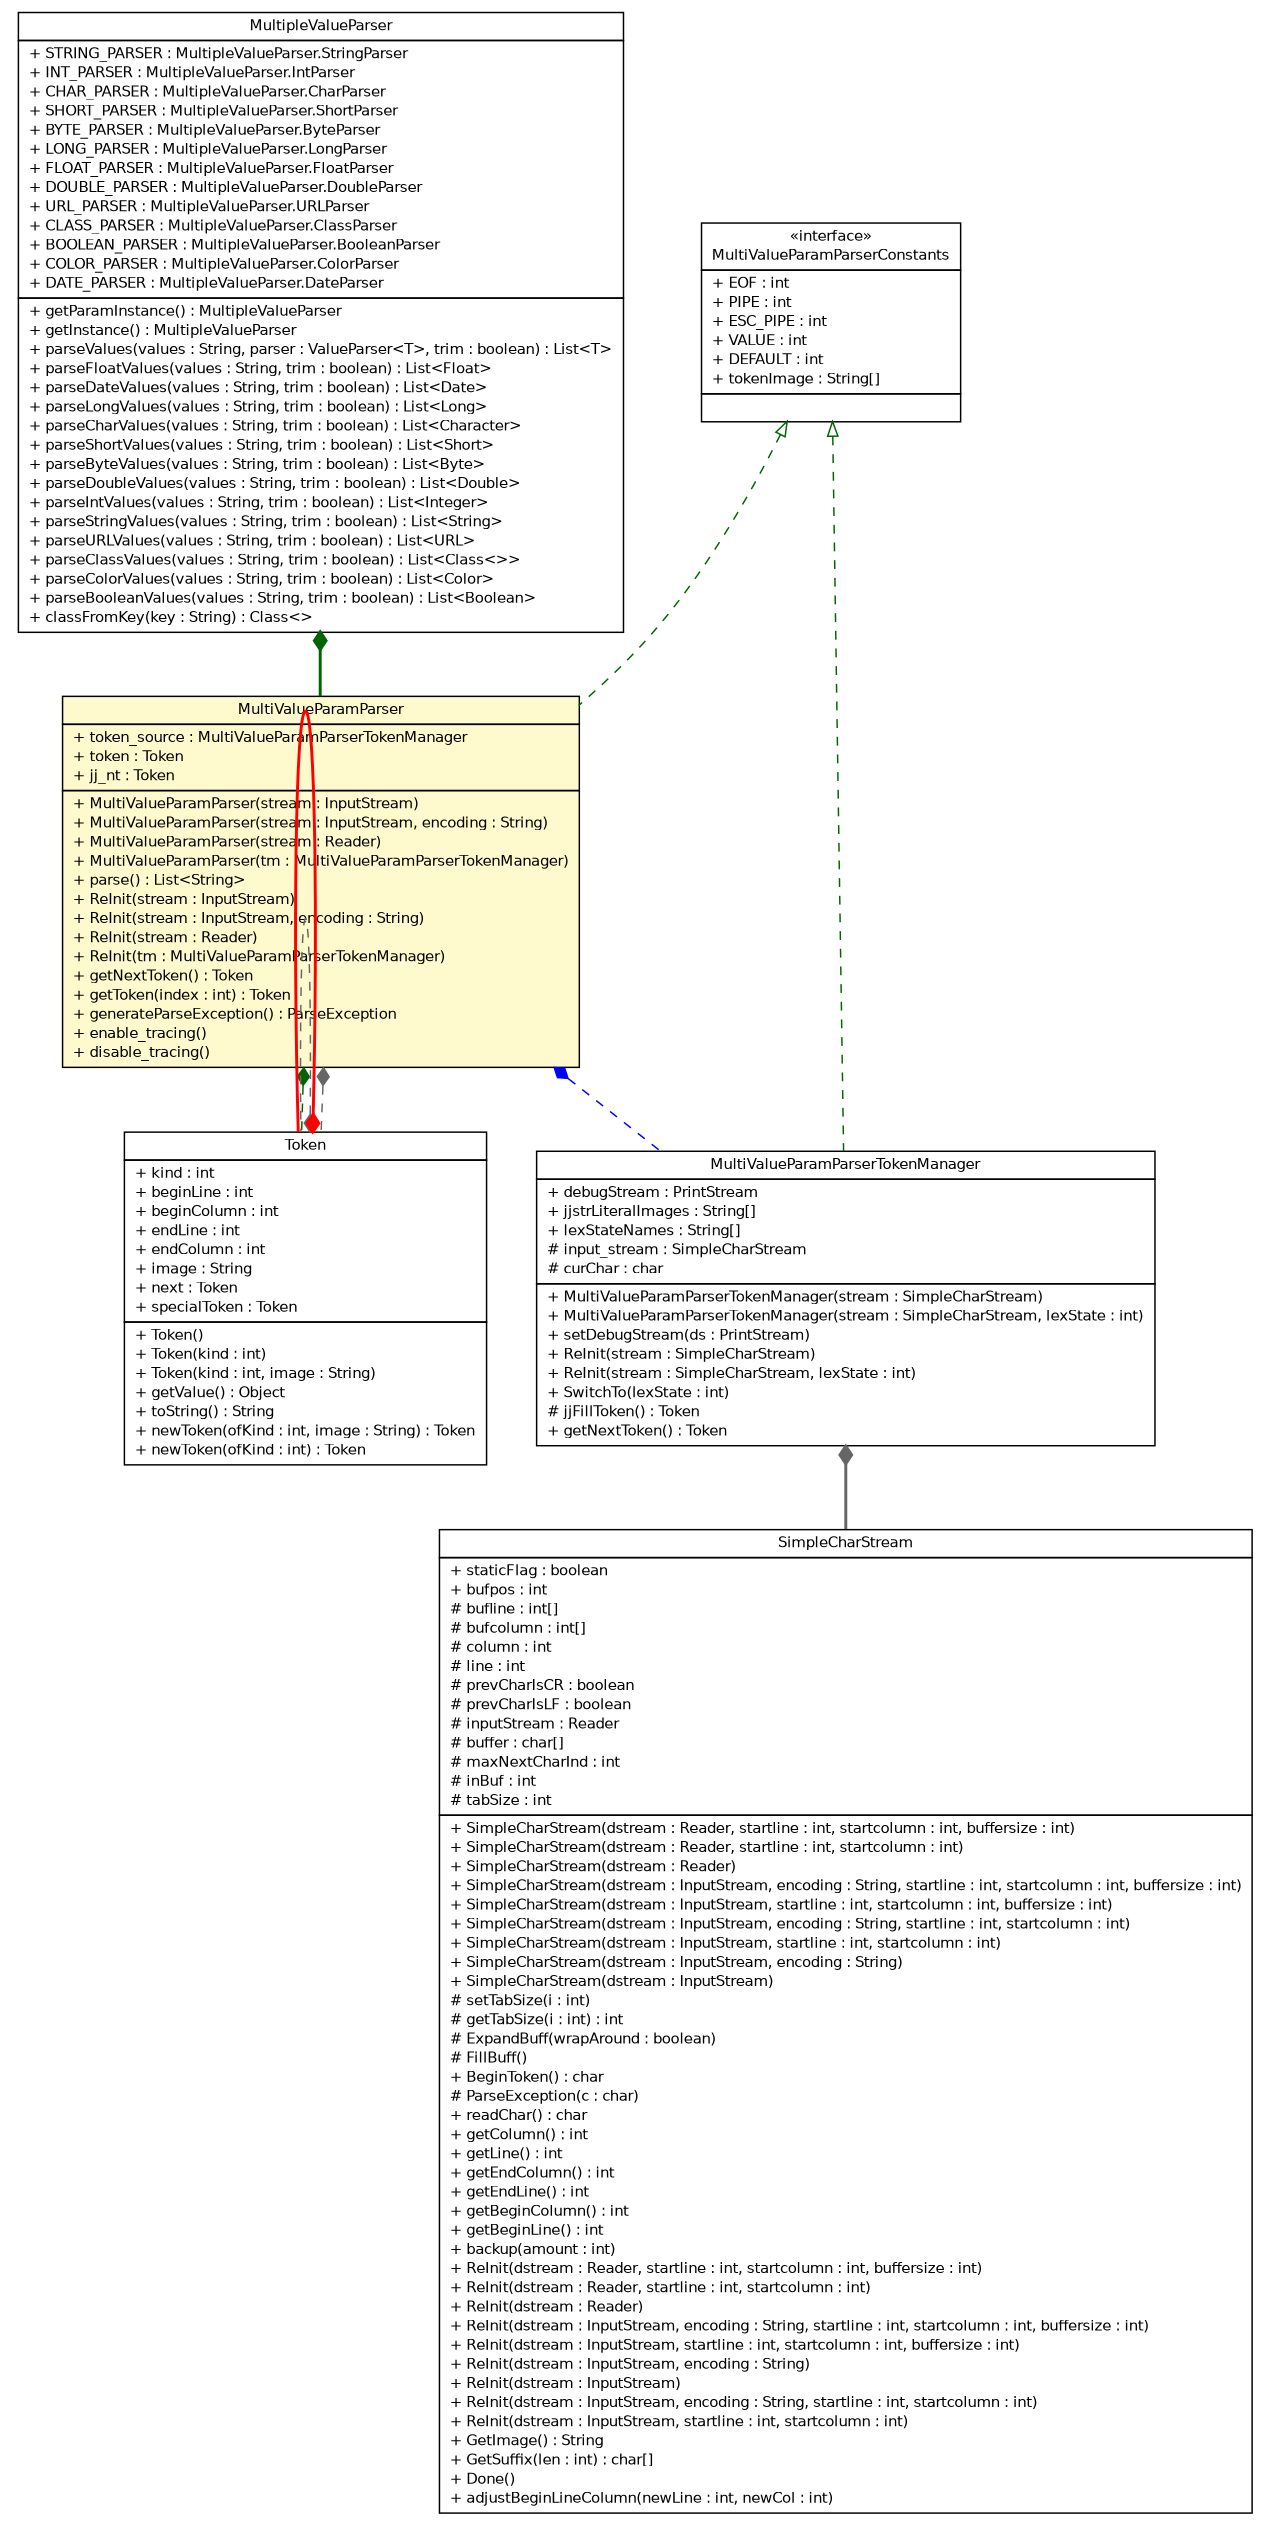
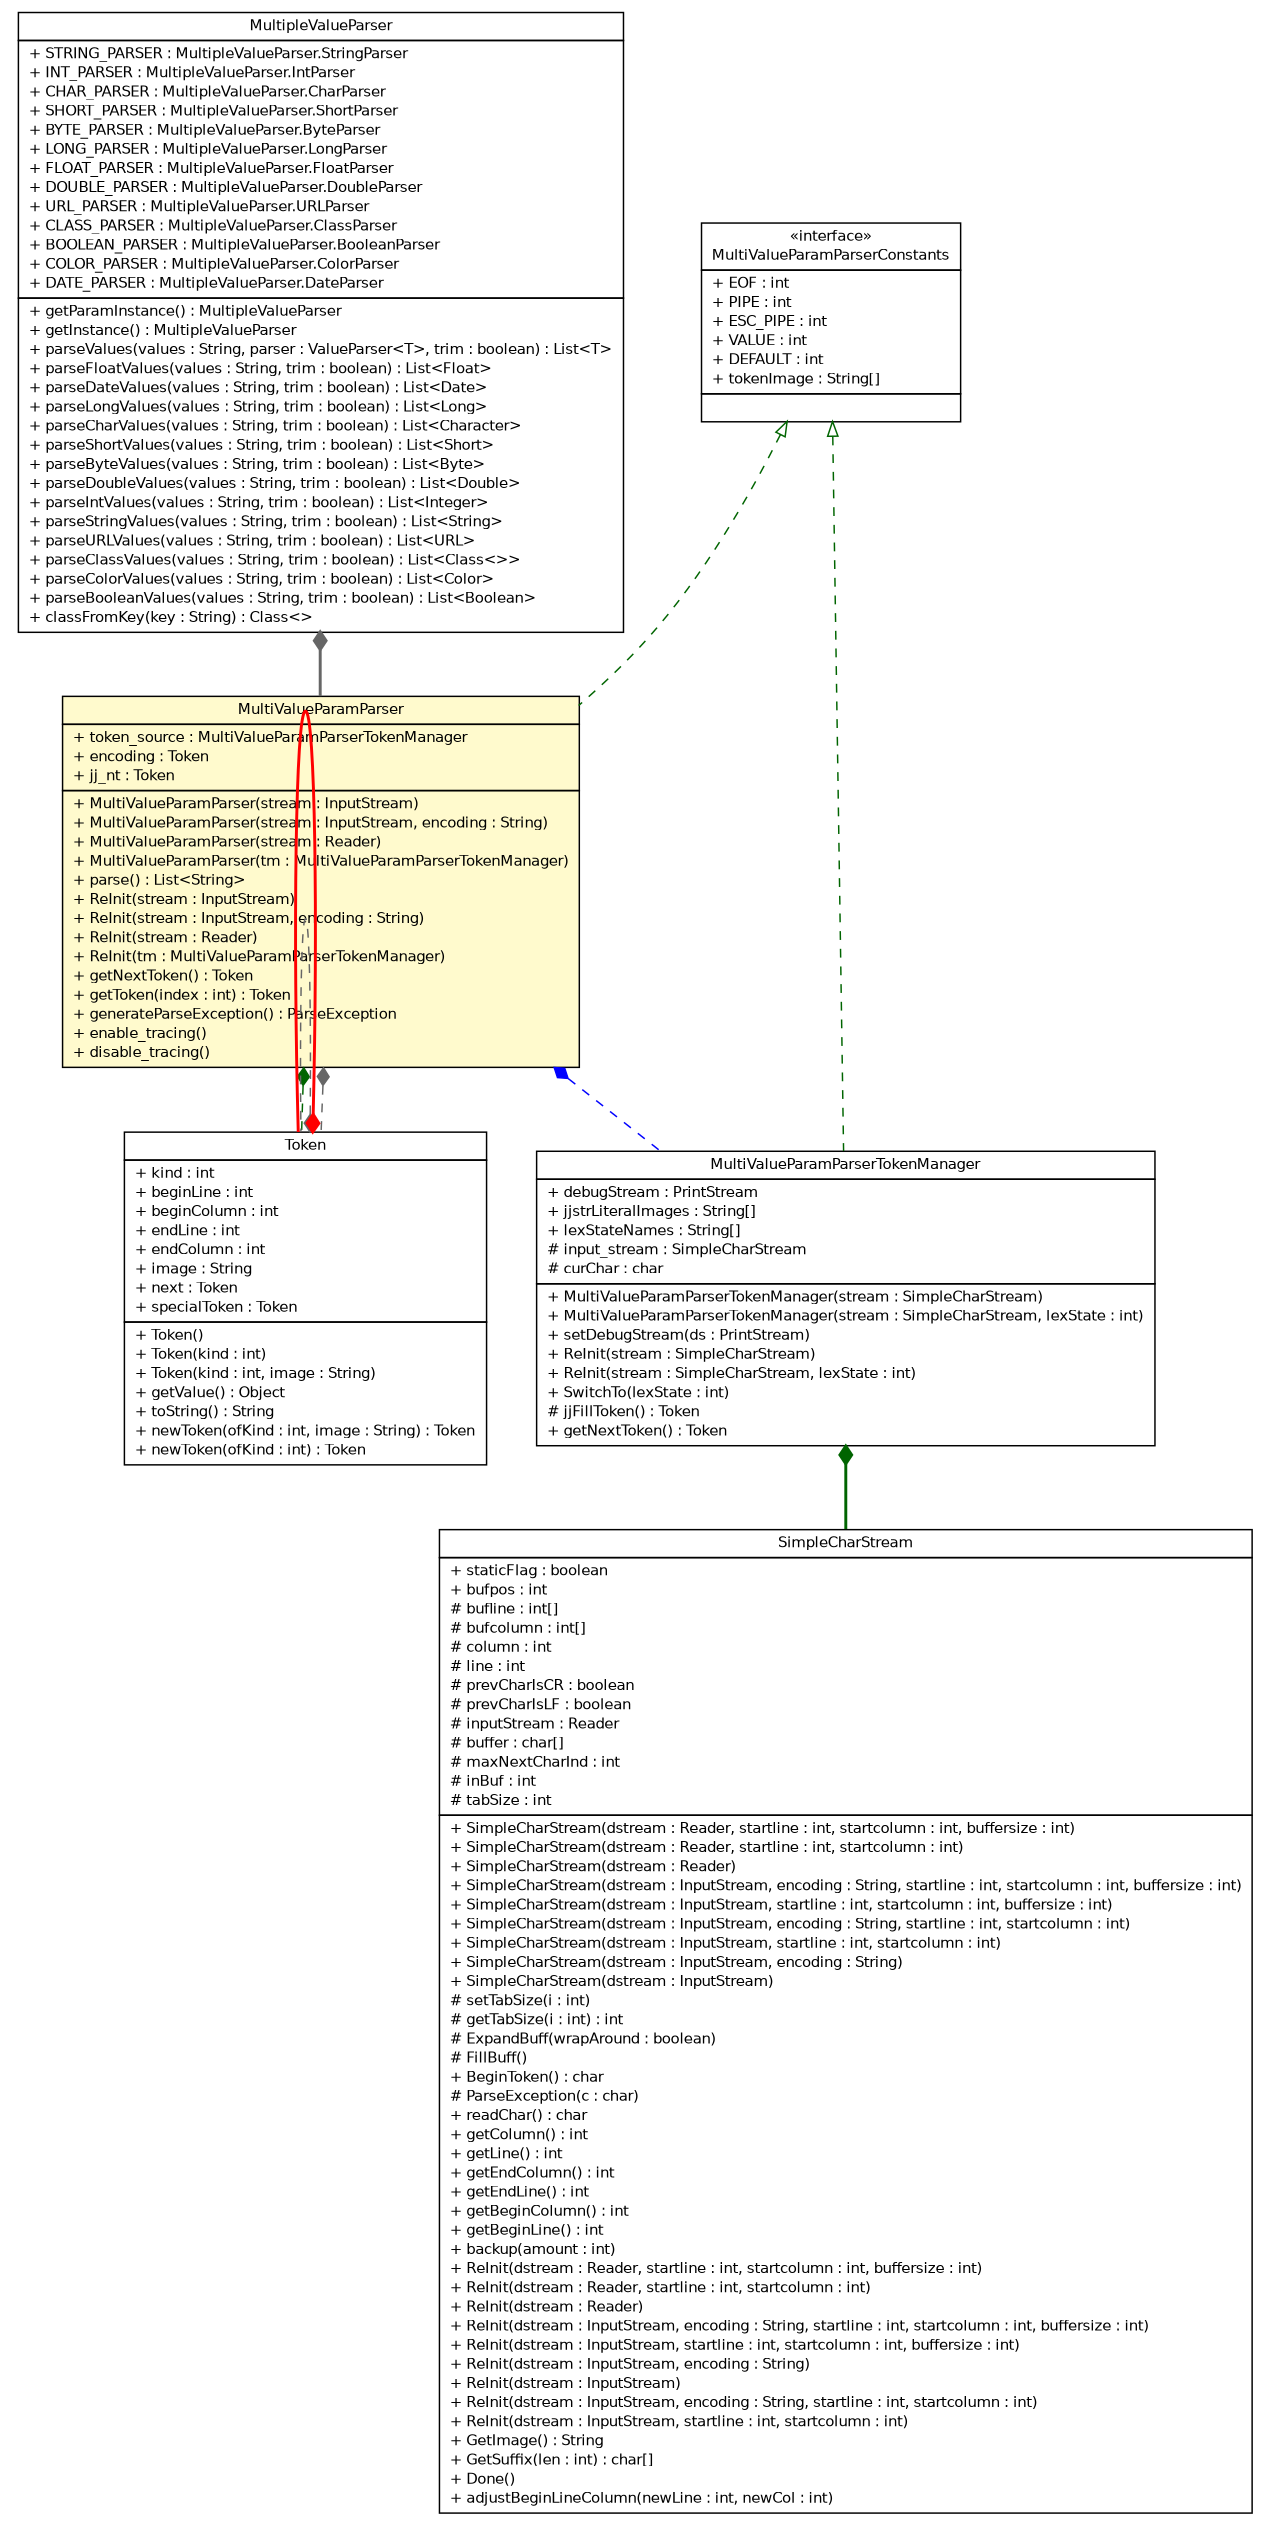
edge "MultipleValueParser" -- "MultiValueParamParser": color darkgreen -> gray40
node "MultiValueParamParser": text "+ token : Token" -> "+ encoding : Token"
edge "MultiValueParamParserTokenManager" -- "SimpleCharStream": color gray40 -> darkgreen
